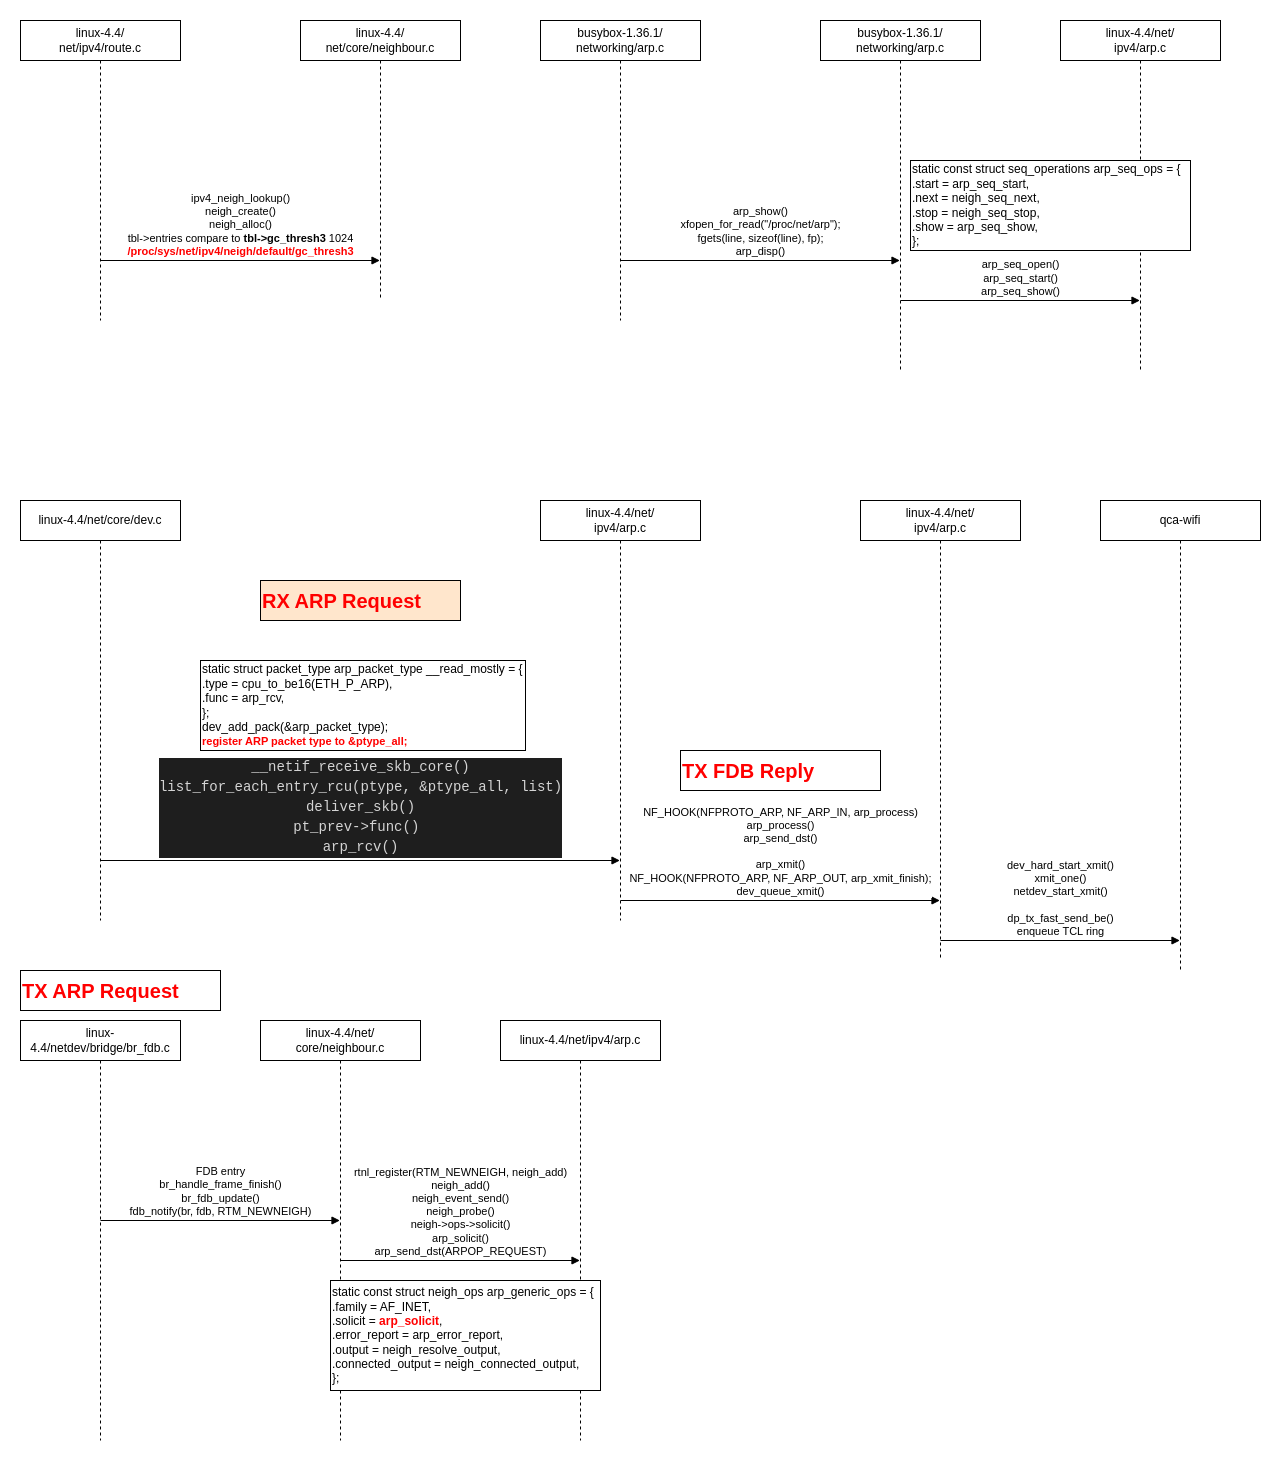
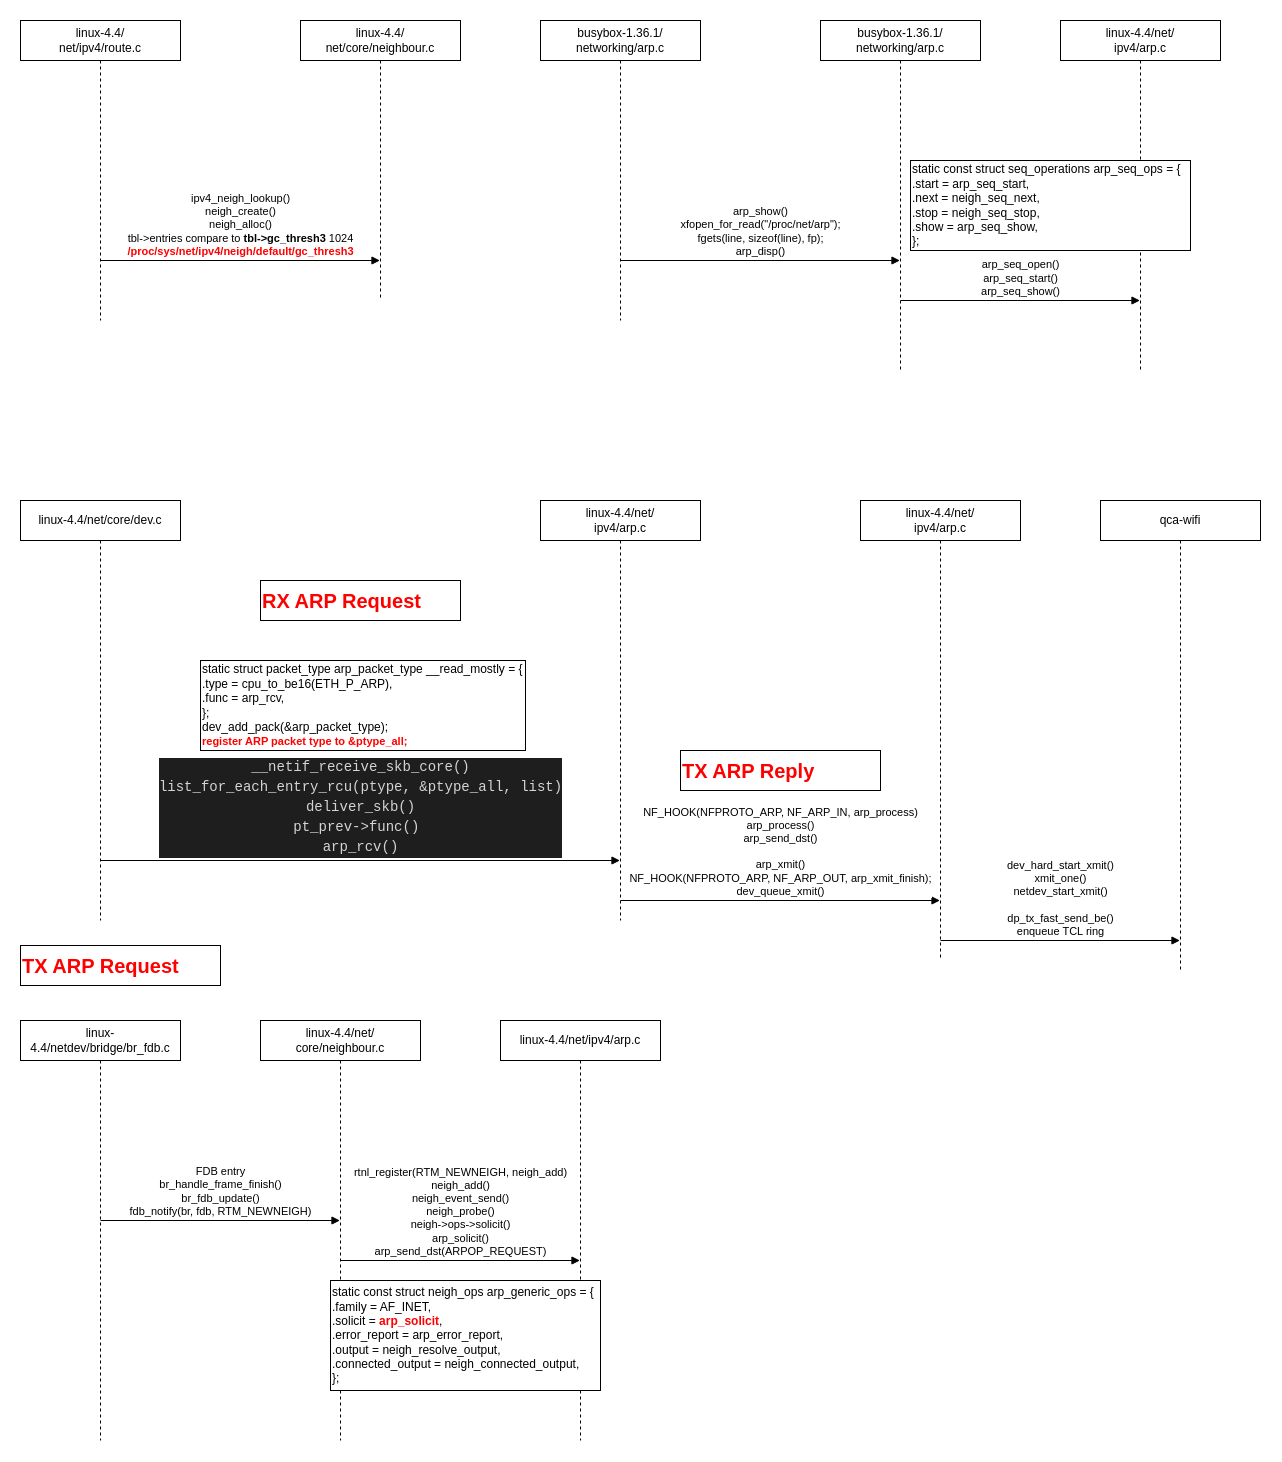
node "RX ARP Request": fillcolor #ffe6cc -> #ffffff
node "TX FDB Reply": label "TX FDB Reply" -> "TX ARP Reply"
node "TX ARP Request": moved (121, 991) -> (121, 966)
